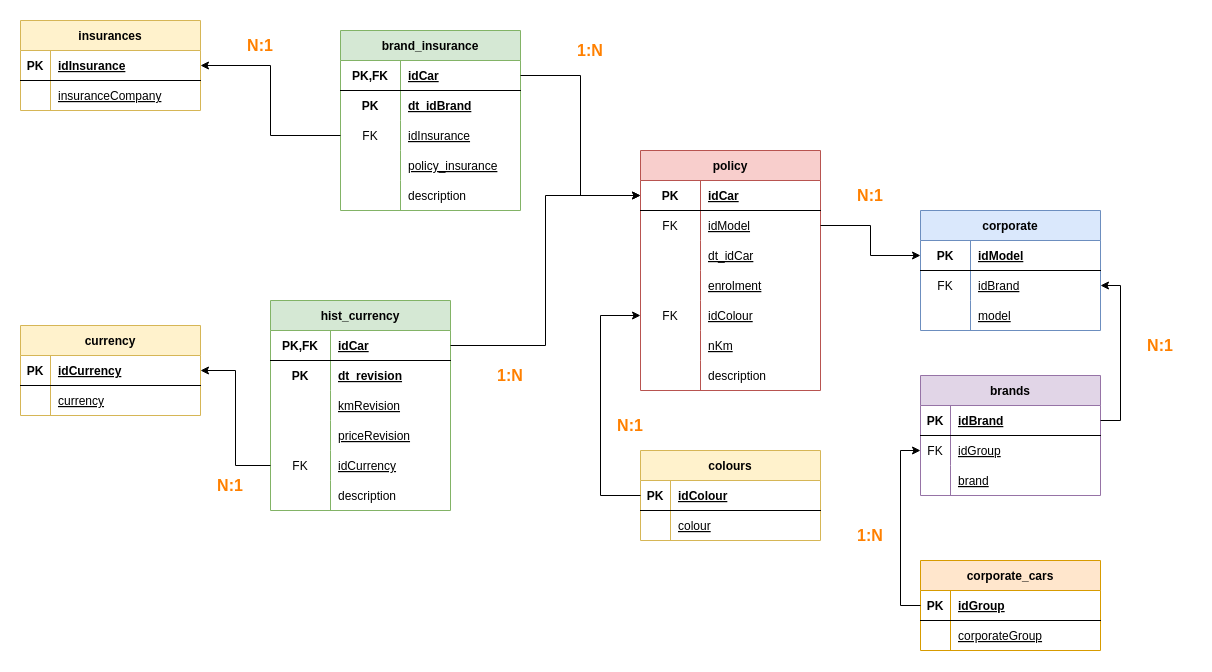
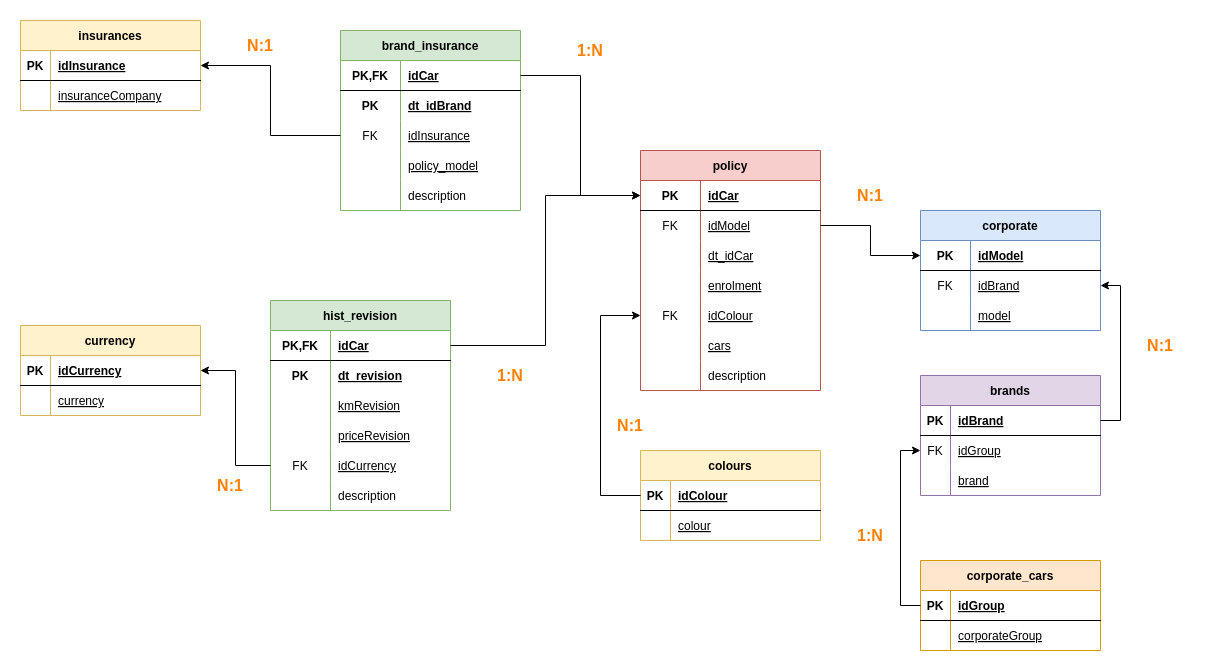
node "policy_insurance": label "policy_insurance" -> "policy_model"
node "hist_currency": label "hist_currency" -> "hist_revision"
node "nKm": label "nKm" -> "cars"
